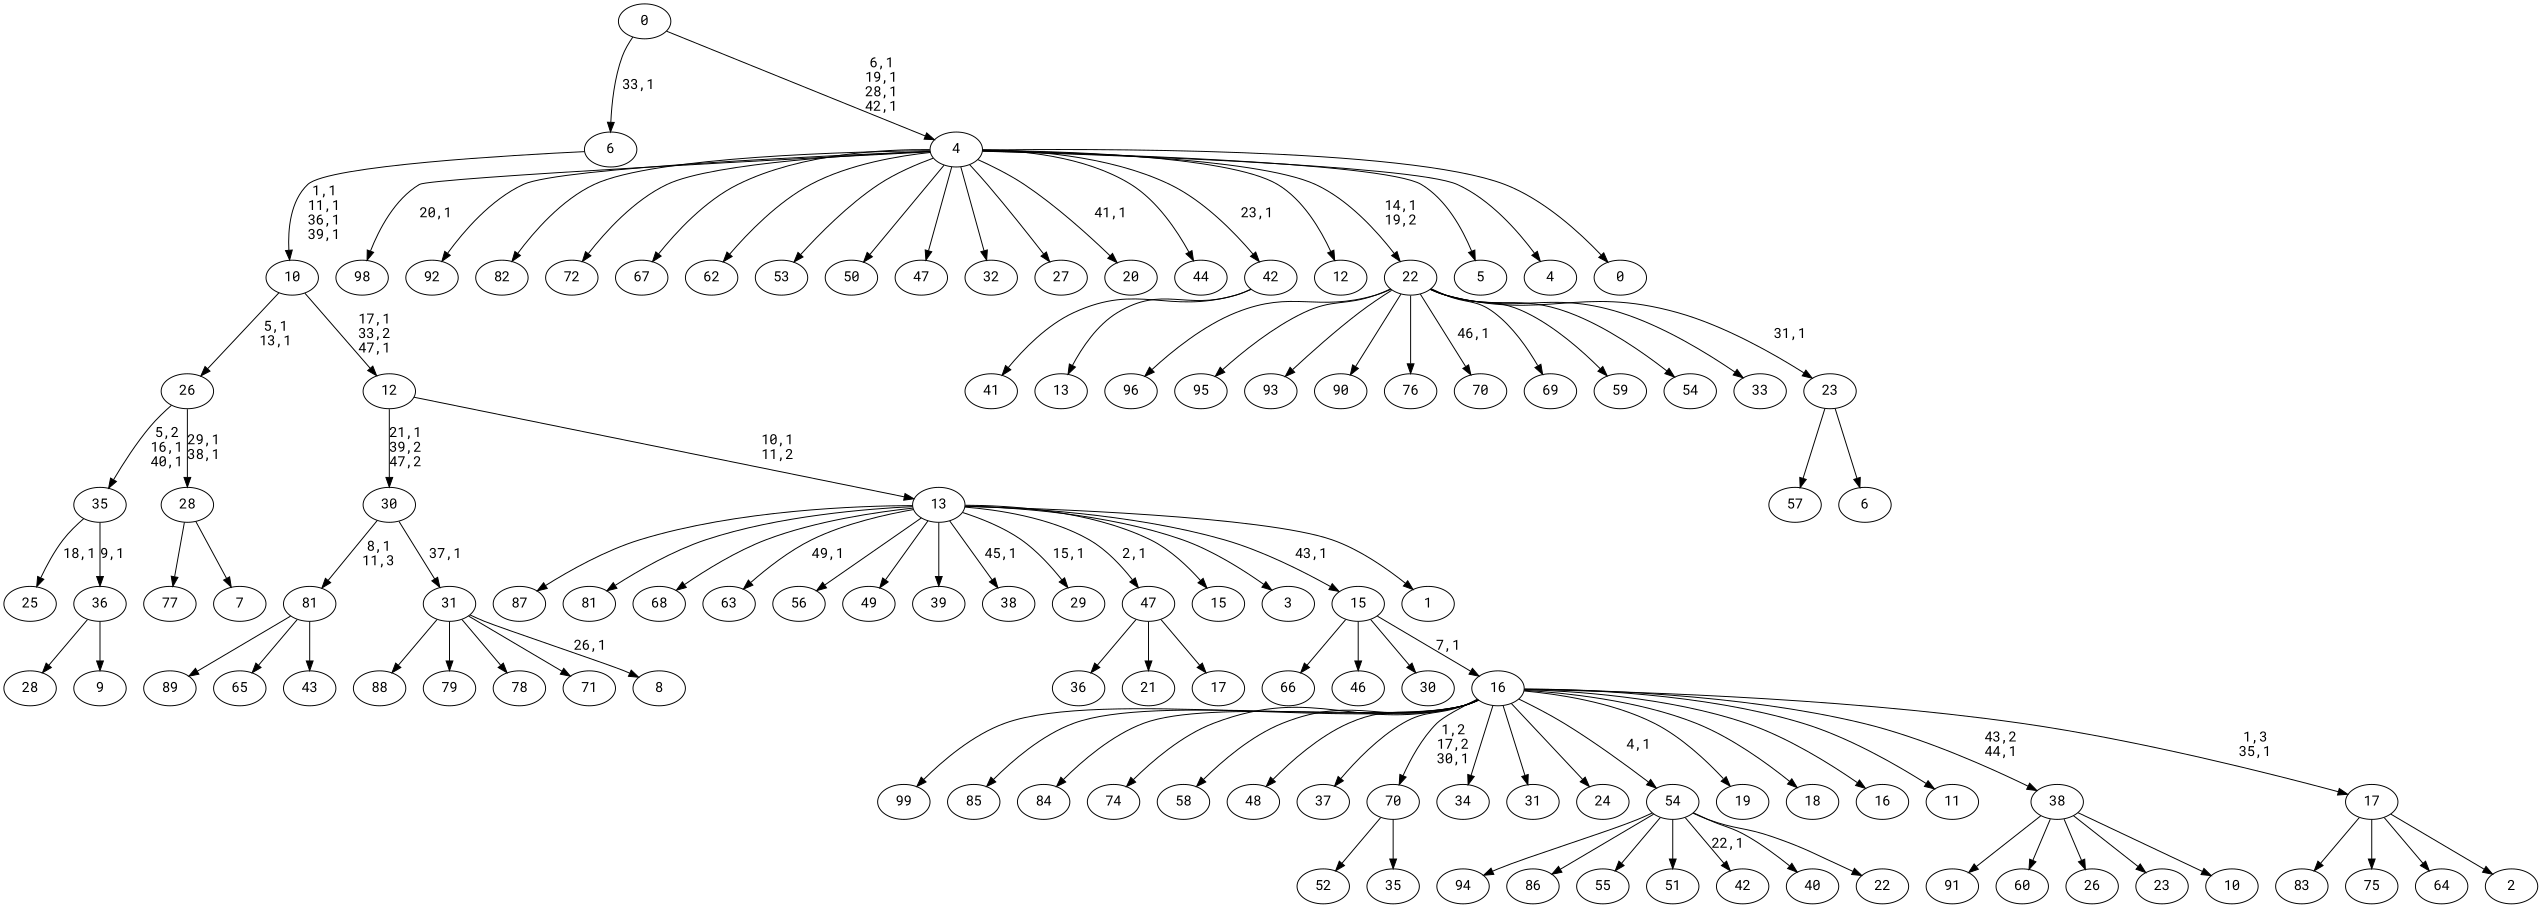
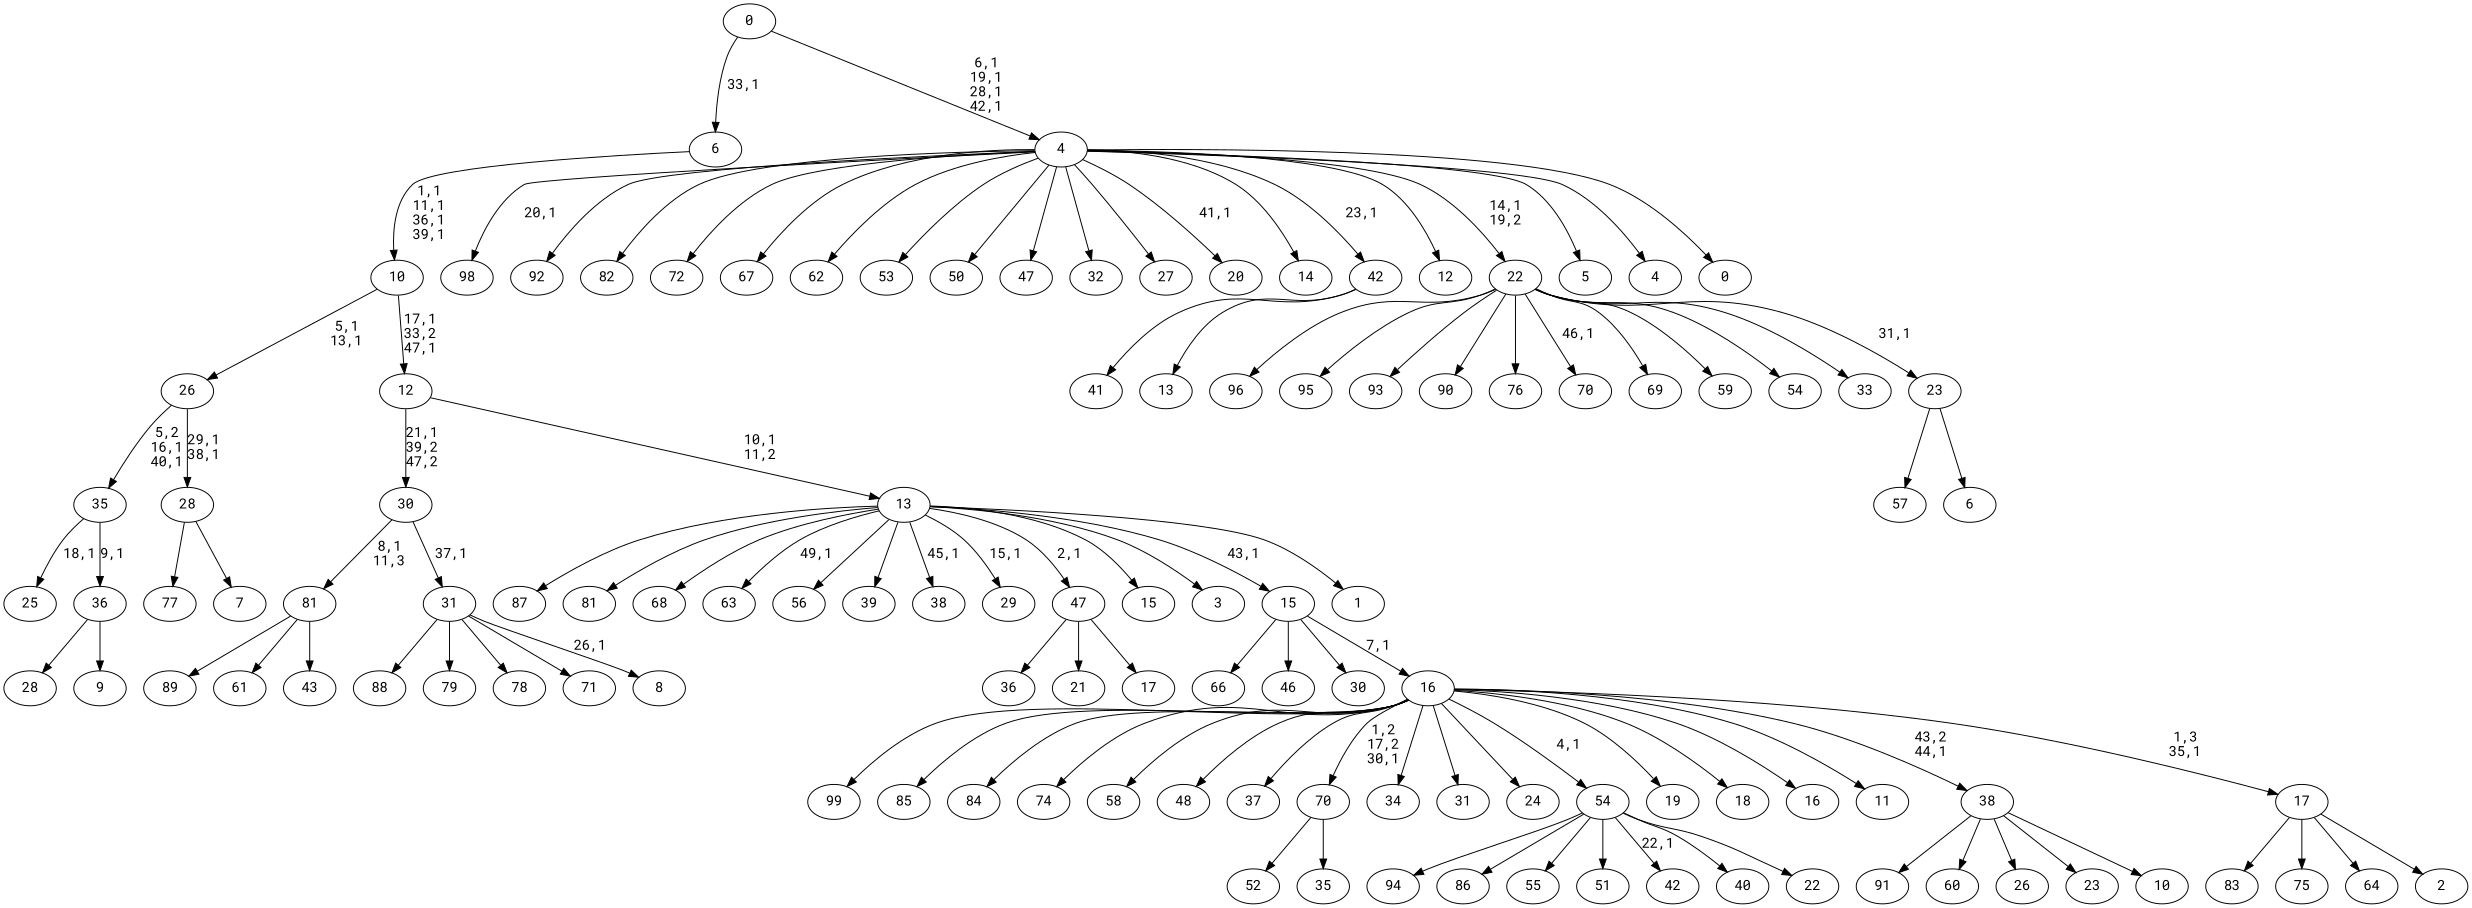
node "44": label "44" -> "14"
node "49": removed
node "65": label "65" -> "61"
